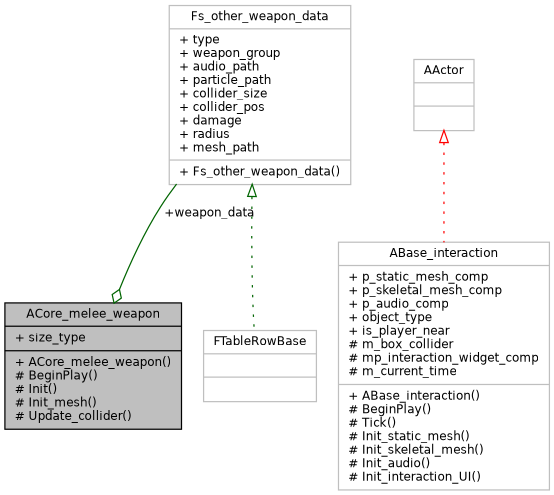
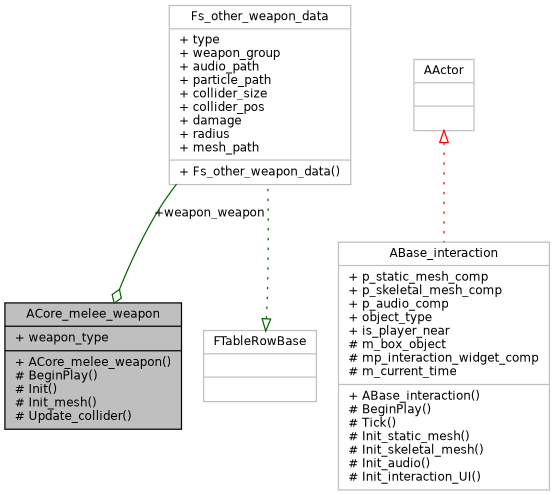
edge "Fs_other_weapon_data" -> "ACore_melee_weapon": label " +weapon_data" -> " +weapon_weapon"
edge "FTableRowBase" -> "Fs_other_weapon_data": reversed
node "ACore_melee_weapon": text "+ size_type" -> "+ weapon_type"
node "ABase_interaction": text "# m_box_collider" -> "# m_box_object"
